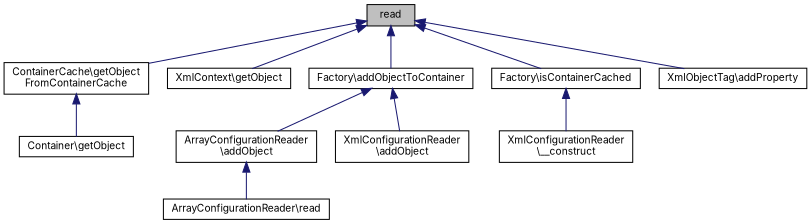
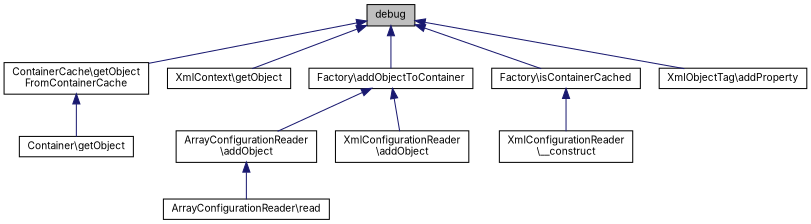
node "read": label "read" -> "debug"
